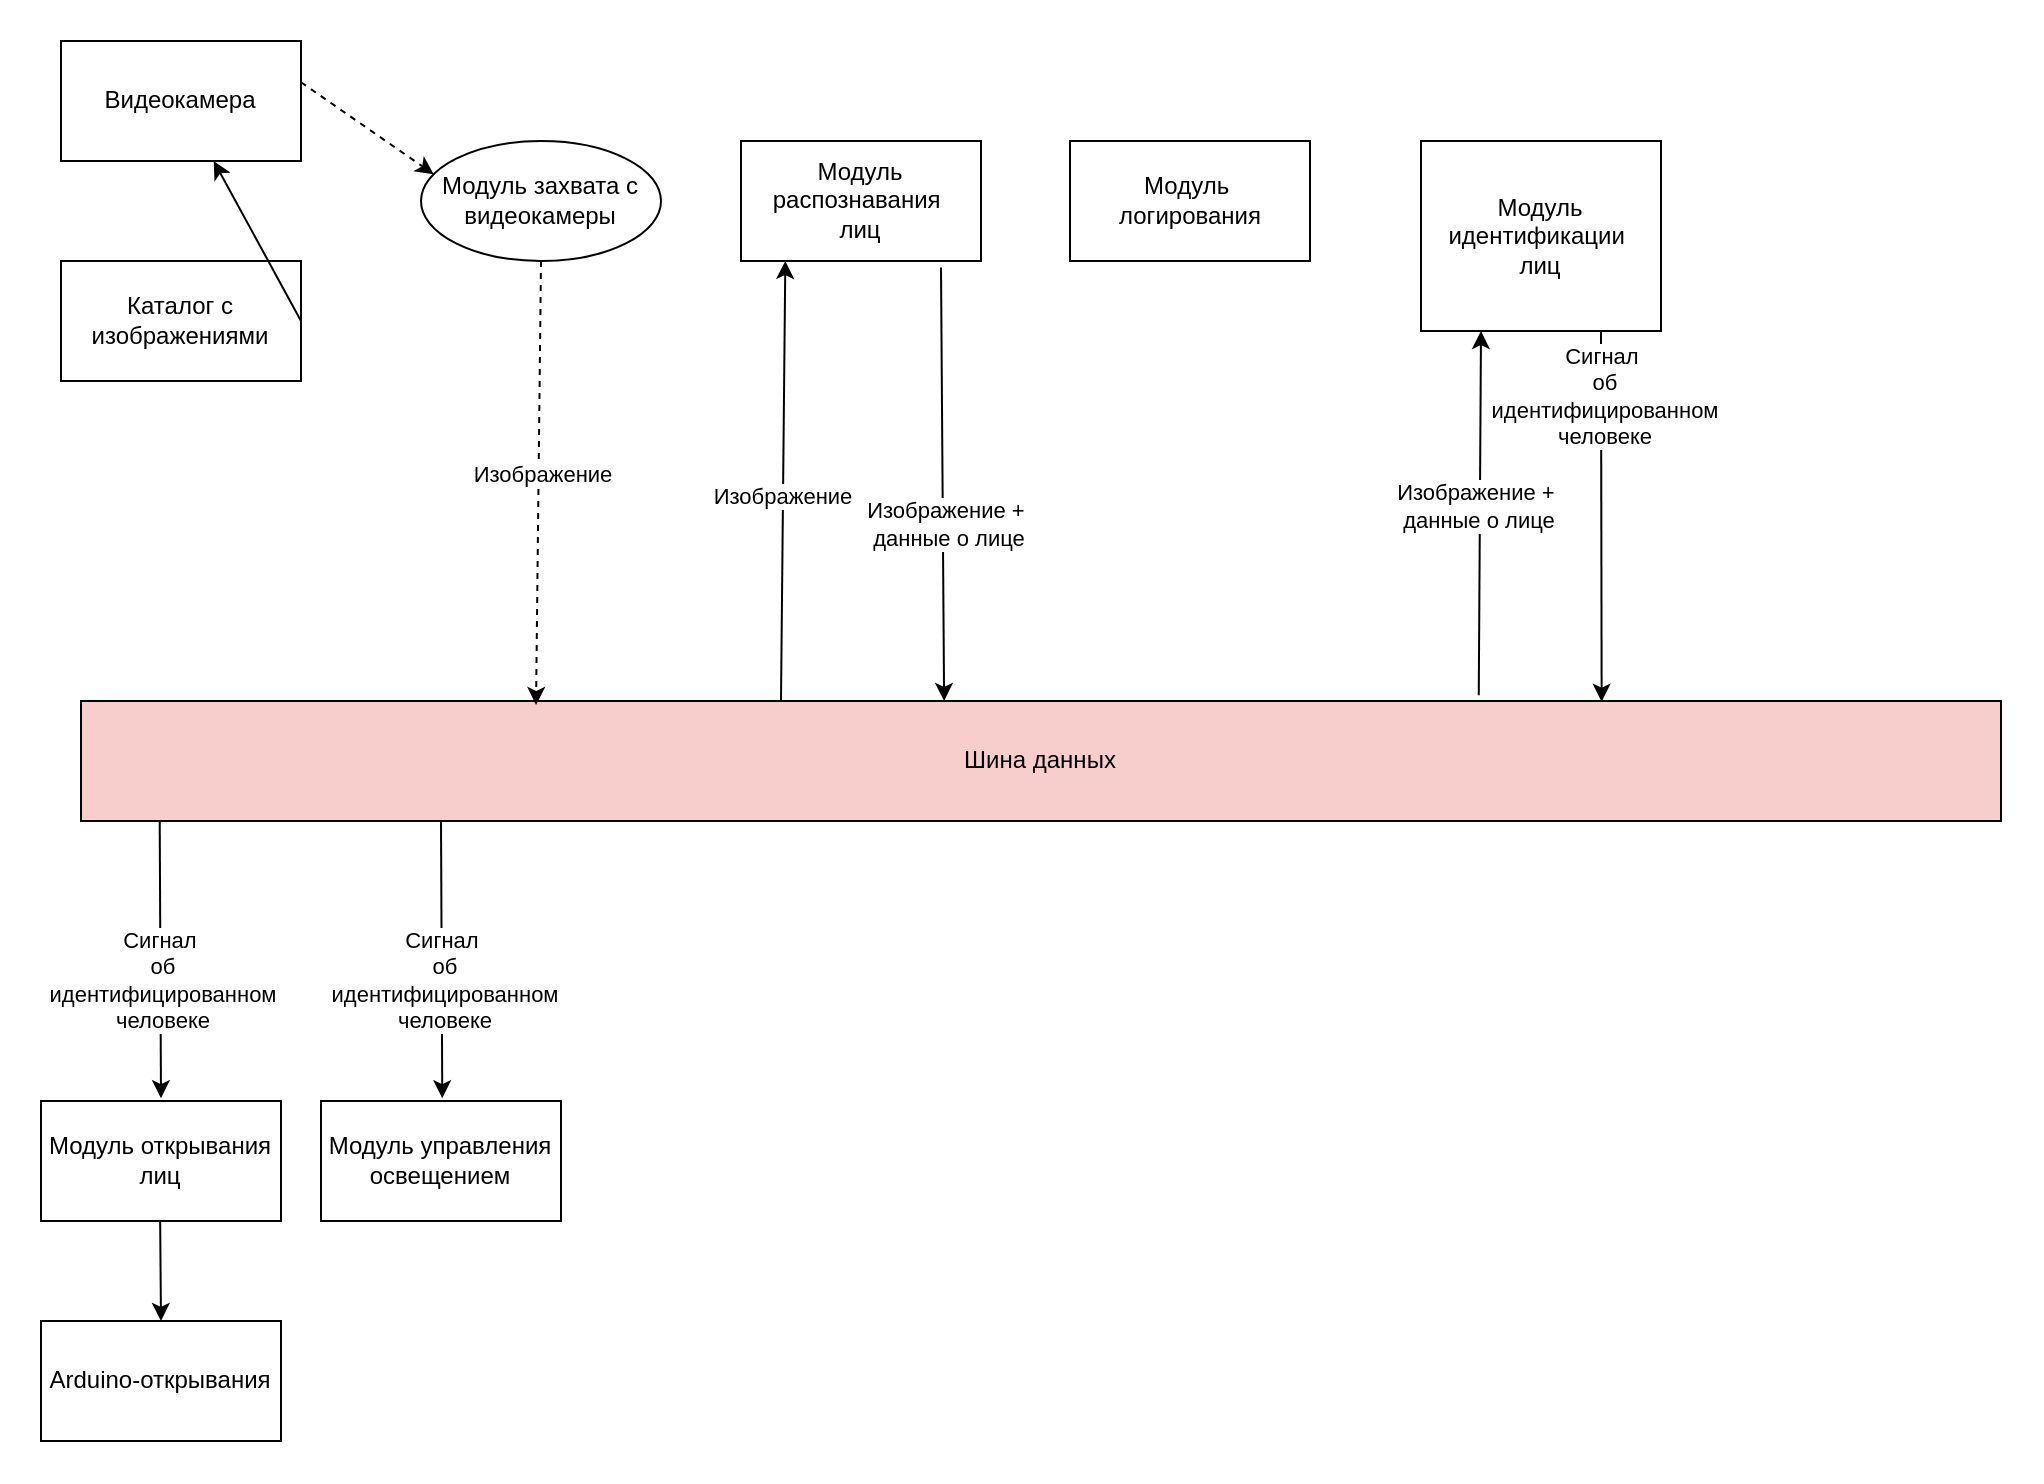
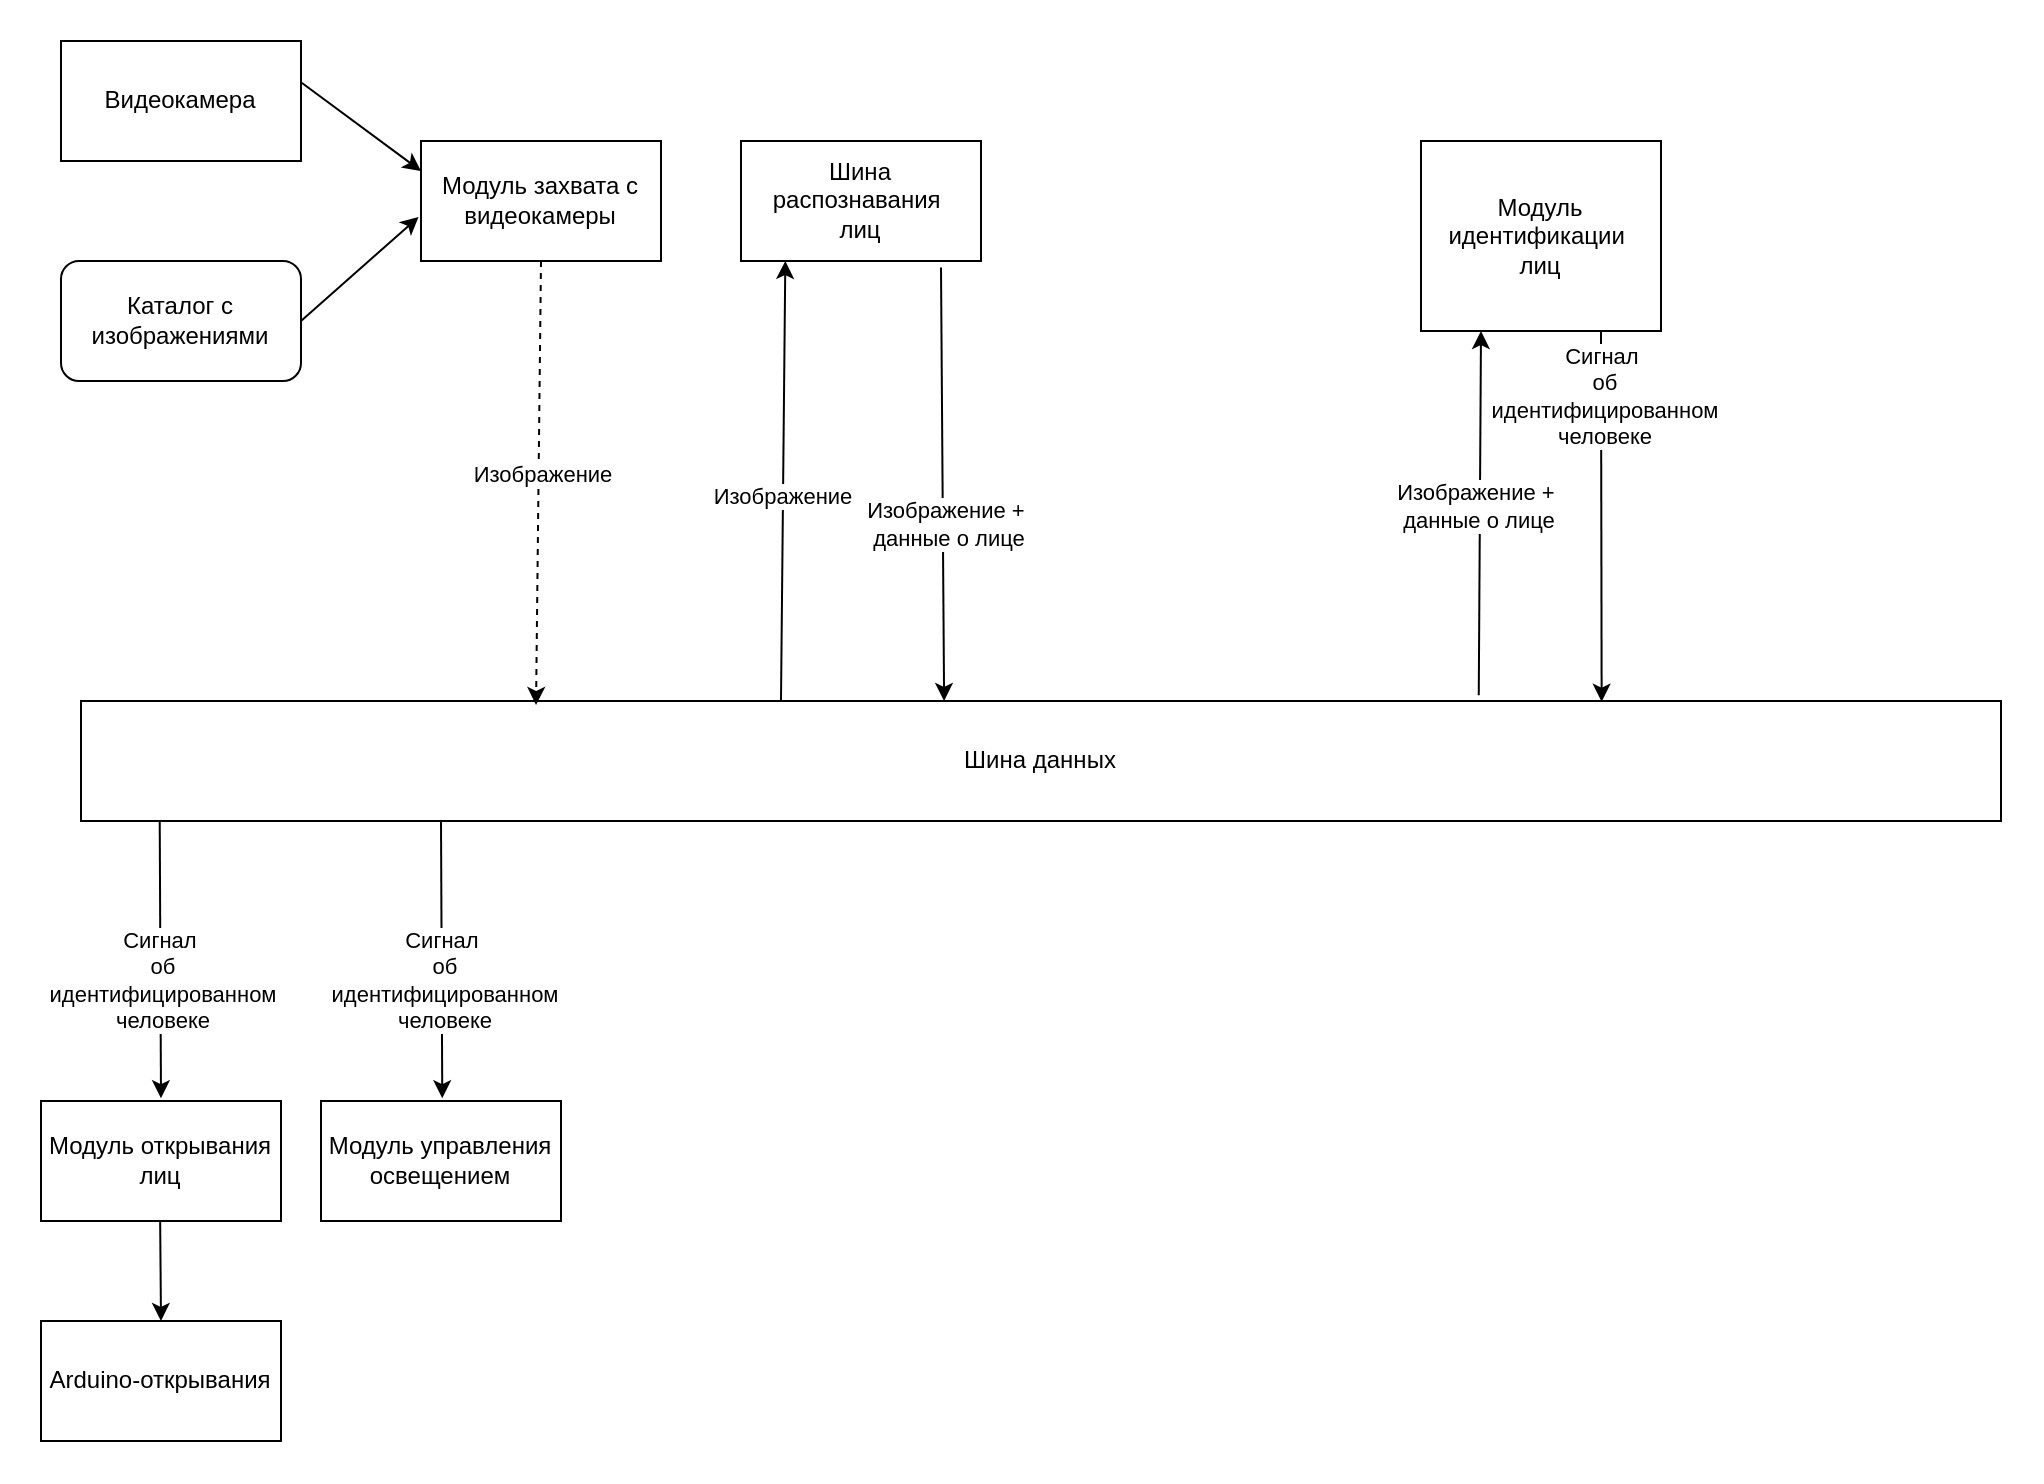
edge "Видеокамера" -> "Модуль захвата с видеокамеры": style dashed -> solid
node "Модуль захвата с видеокамеры": shape ellipse -> rectangle
node "Модуль распознавания лиц": label "Модуль распознавания лиц" -> "Шина распознавания лиц"
node "Модуль логирования": removed
edge "Каталог с изображениями" -> "Видеокамера": now "Каталог с изображениями" -> "Модуль захвата с видеокамеры"
node "Каталог с изображениями": shape rectangle -> rounded rectangle
node "Шина данных": fillcolor #f8cecc -> #ffffff
